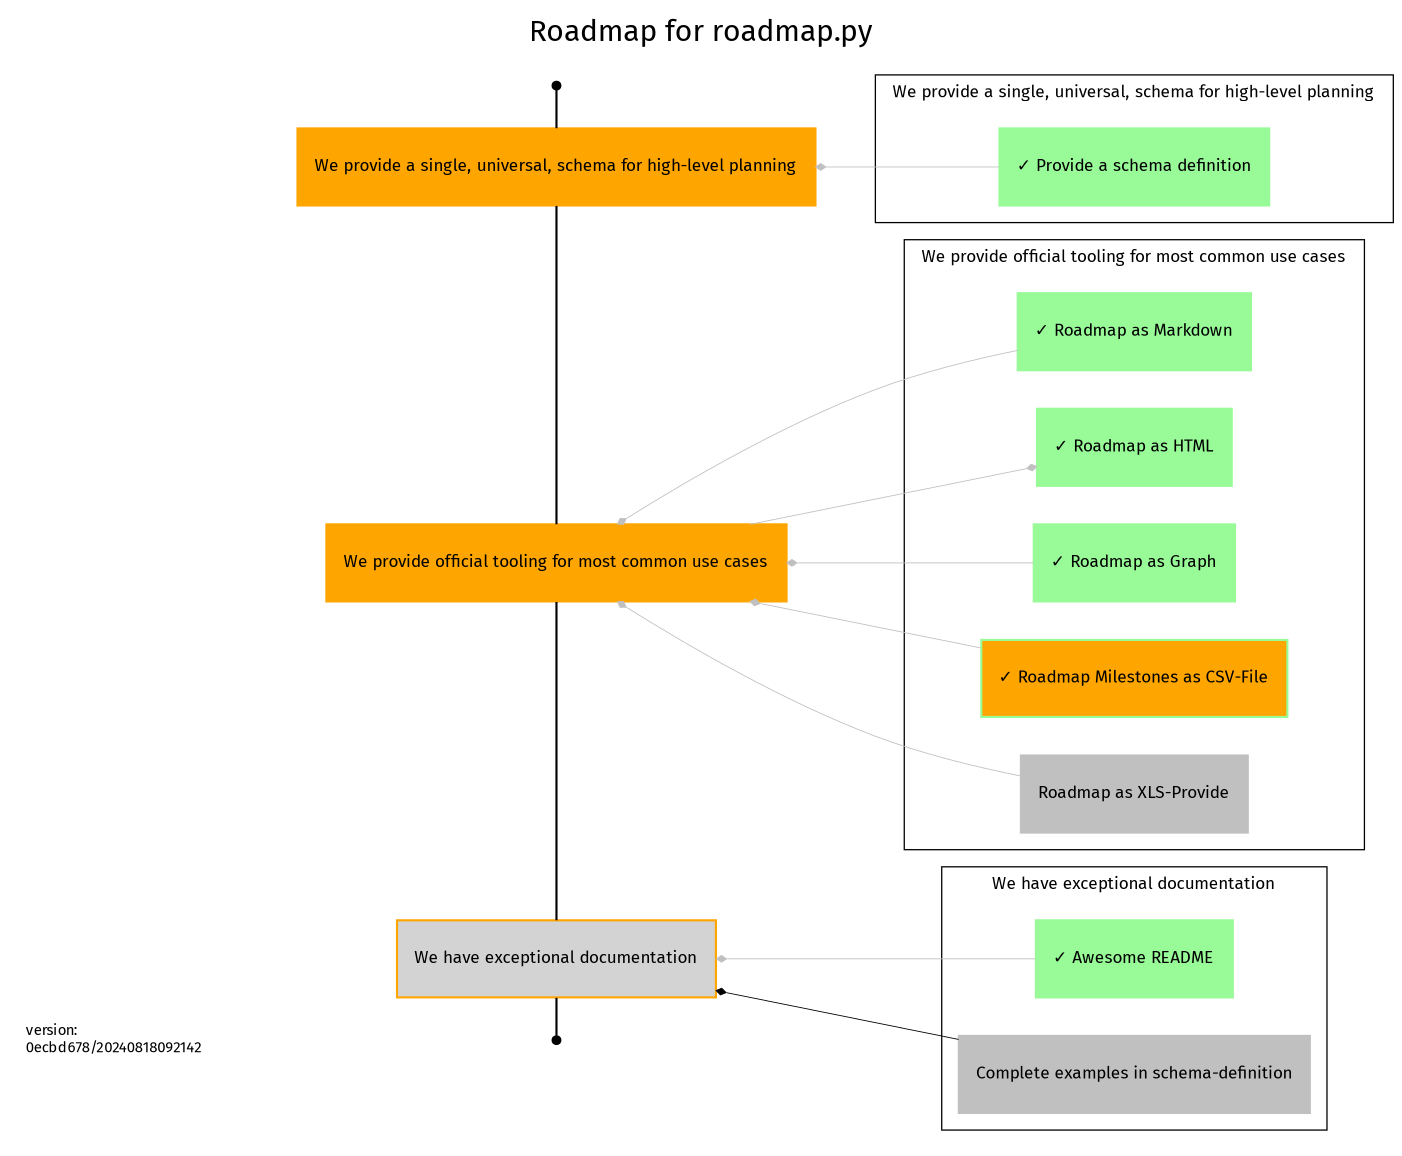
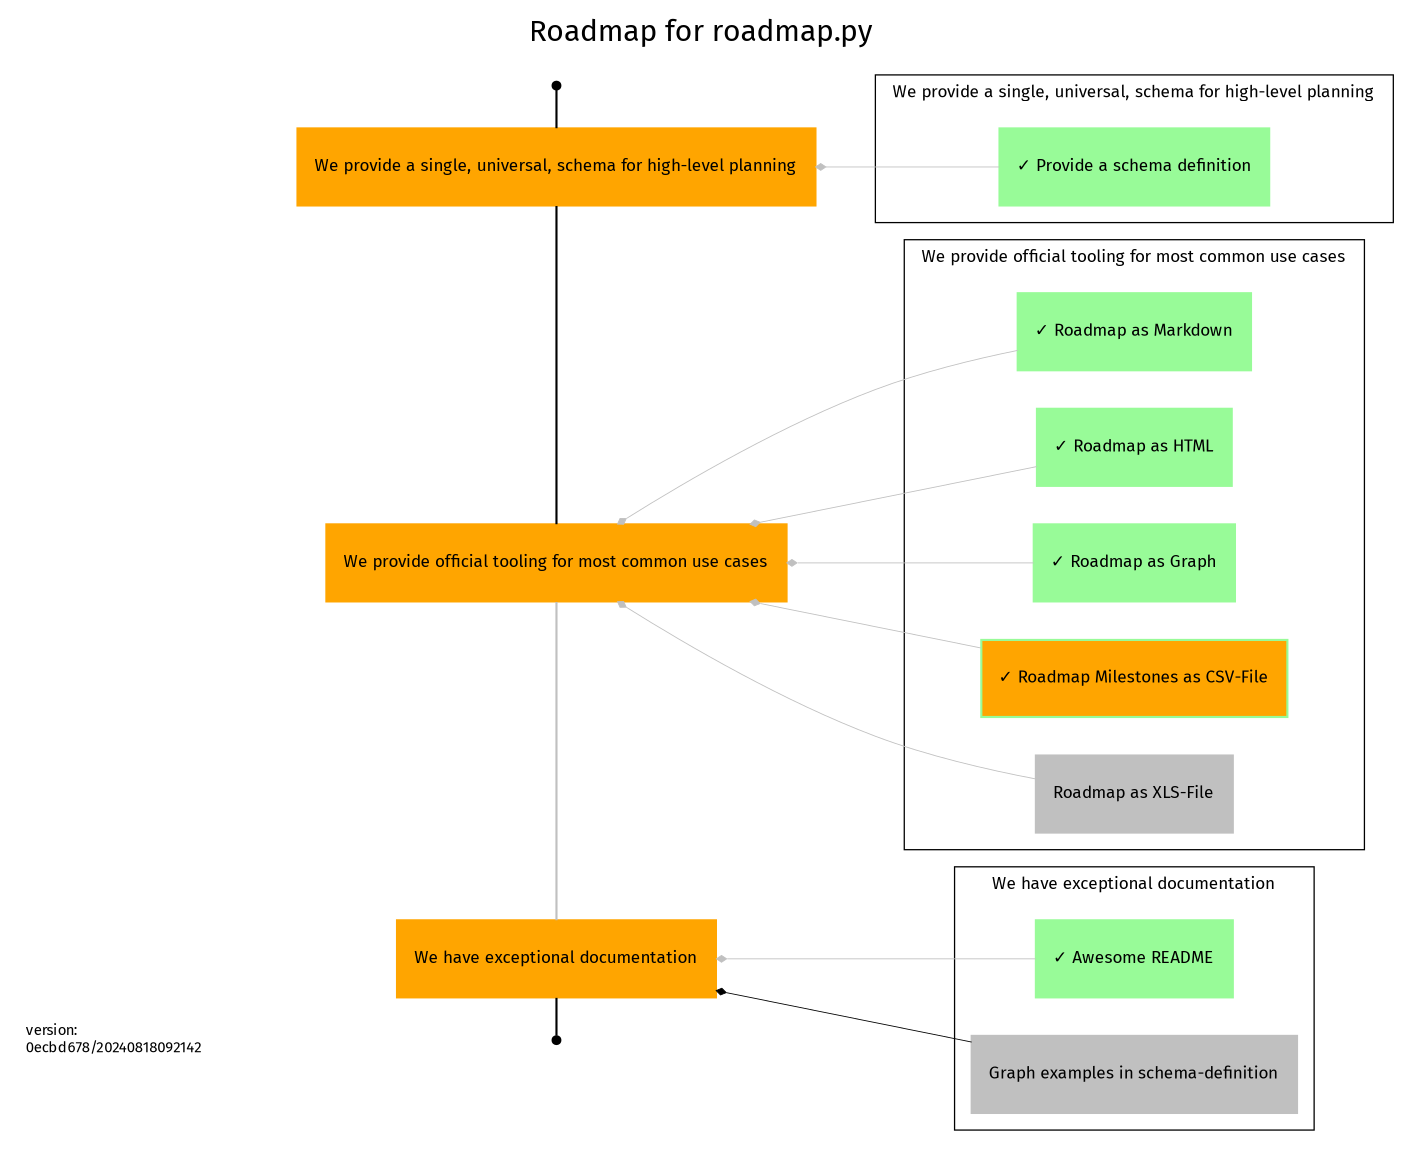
edge "We provide official tooling for most common use cases" -> "✓ Roadmap as HTML": reversed
edge "We provide official tooling for most common use cases" -- "We have exceptional documentation": color black -> grey
node "Roadmap as XLS-Provide": label "Roadmap as XLS-Provide" -> "Roadmap as XLS-File"
node "We have exceptional documentation": fillcolor lightgrey -> orange
node "Complete examples in schema-definition": label "Complete examples in schema-definition" -> "Graph examples in schema-definition"
